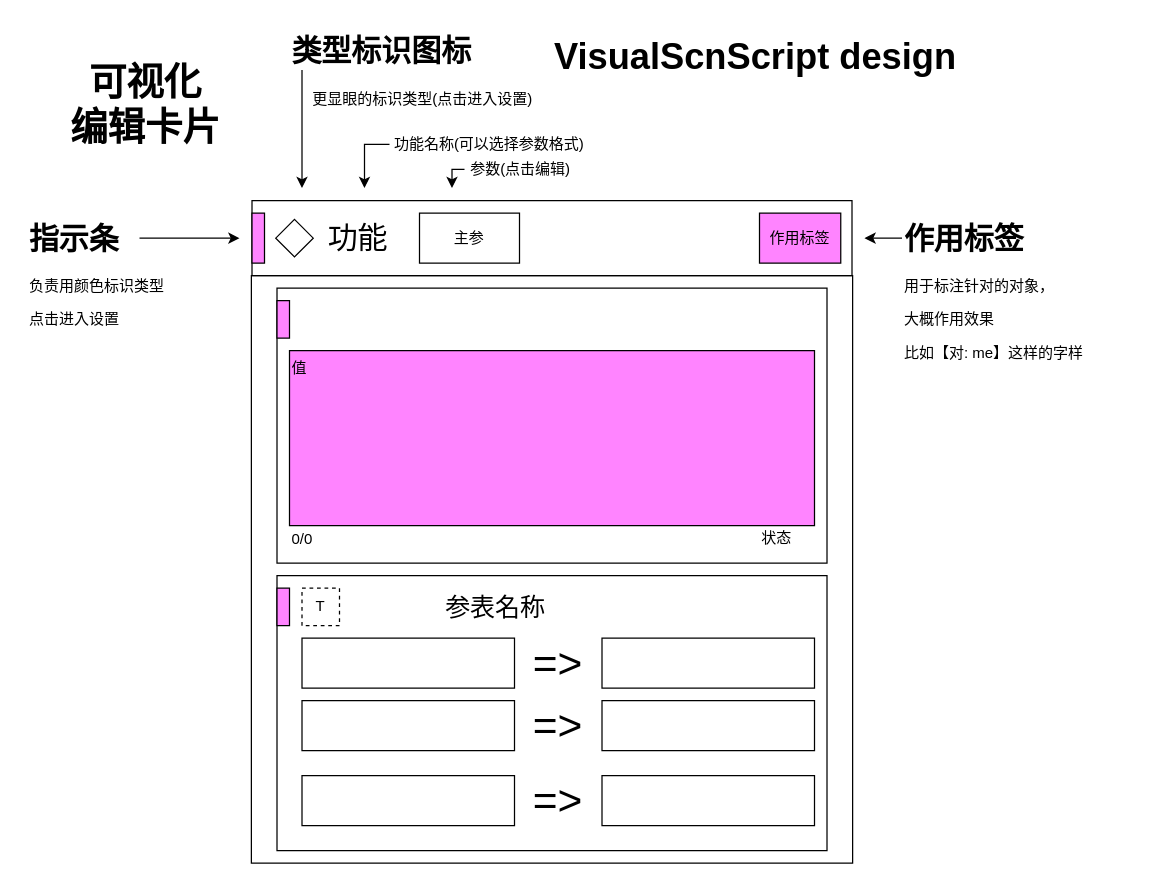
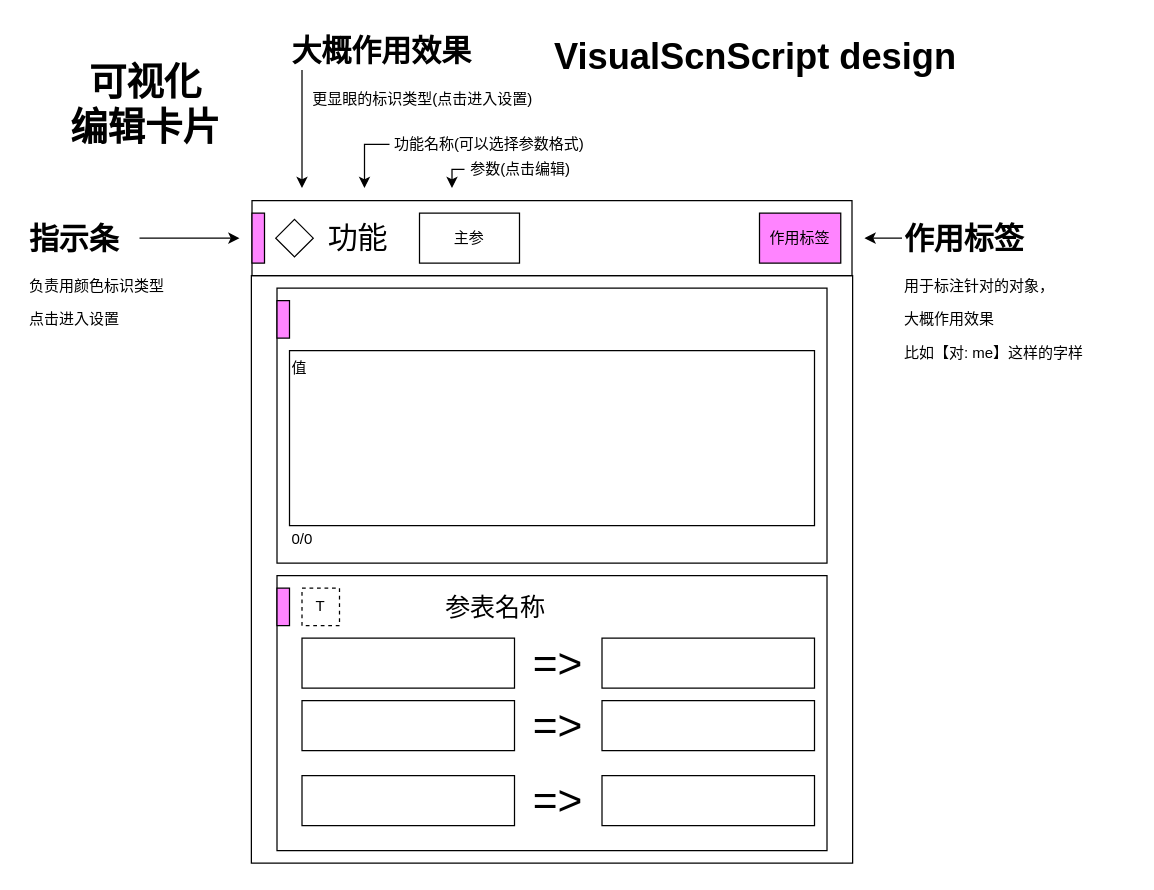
node "类型标识图标 更显眼的标识类型(点击进入设置)": label "类型标识图标 更显眼的标识类型(点击进入设置)" -> "大概作用效果 更显眼的标识类型(点击进入设置)"
node "值": fillcolor #ff84ff -> #ffffff
node "状态": removed
